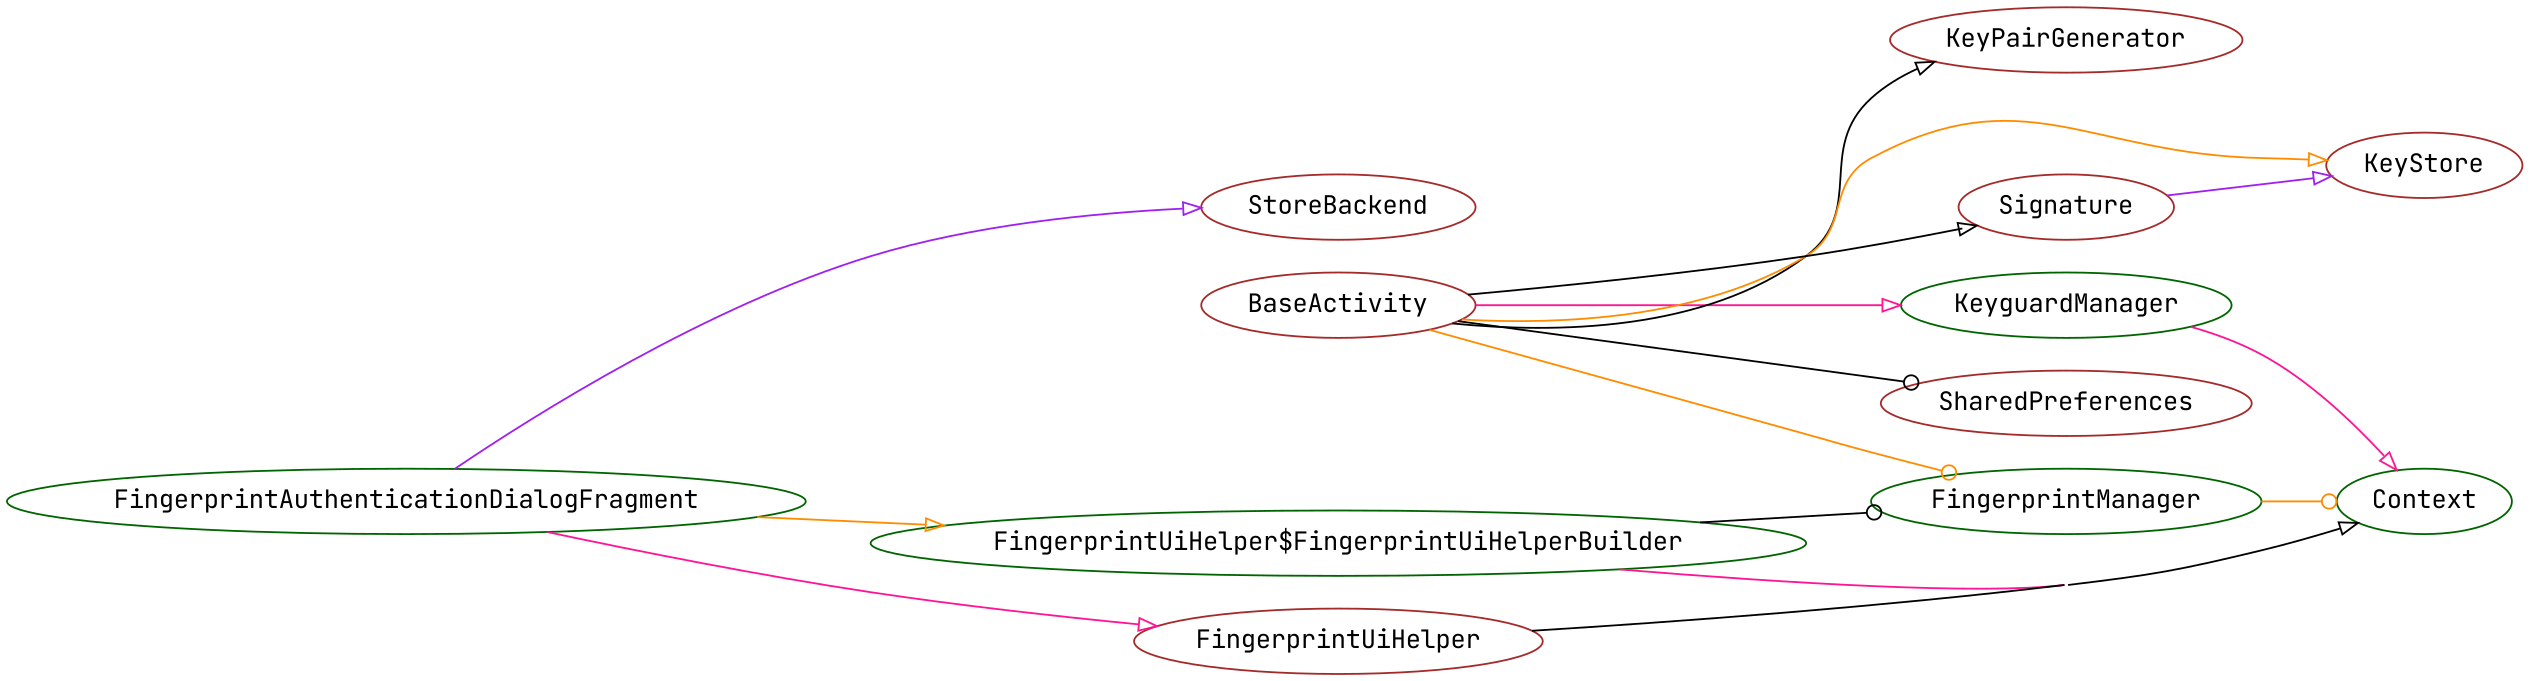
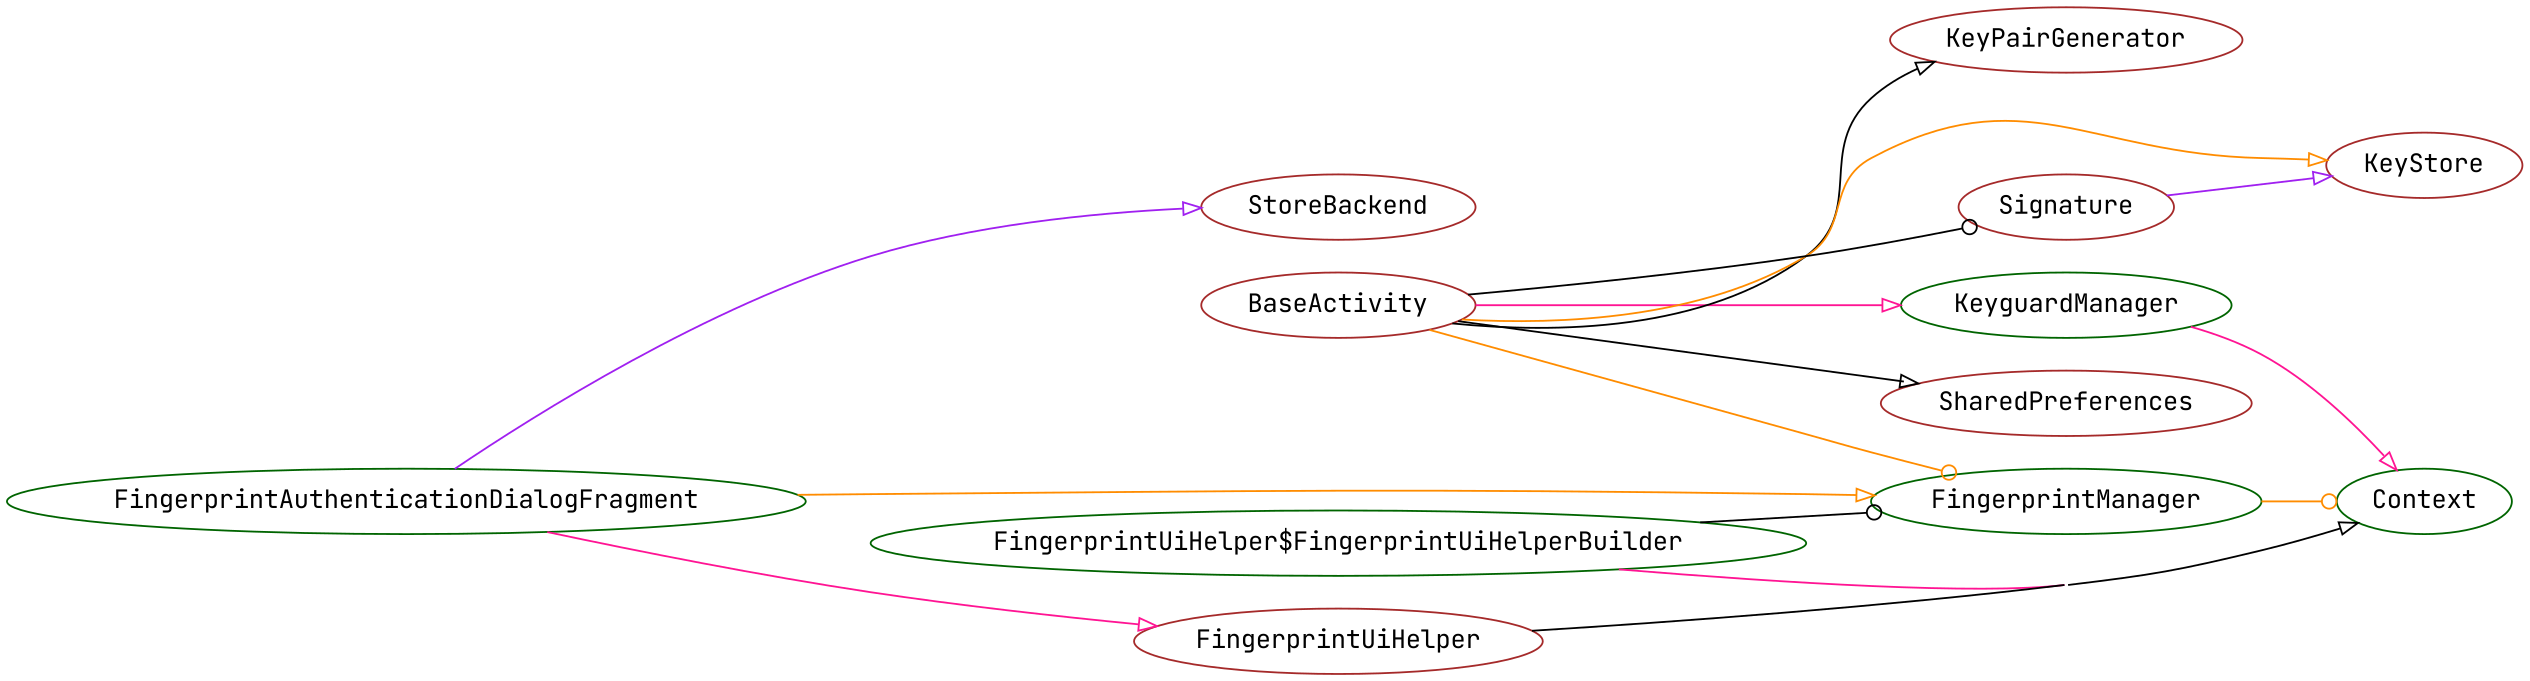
edge "BaseActivity" -> "Signature": arrowhead onormal -> odot
edge "BaseActivity" -> "SharedPreferences": arrowhead odot -> onormal
edge "FingerprintAuthenticationDialogFragment" -> "FingerprintUiHelper$FingerprintUiHelperBuilder": now "FingerprintAuthenticationDialogFragment" -> "FingerprintManager"
